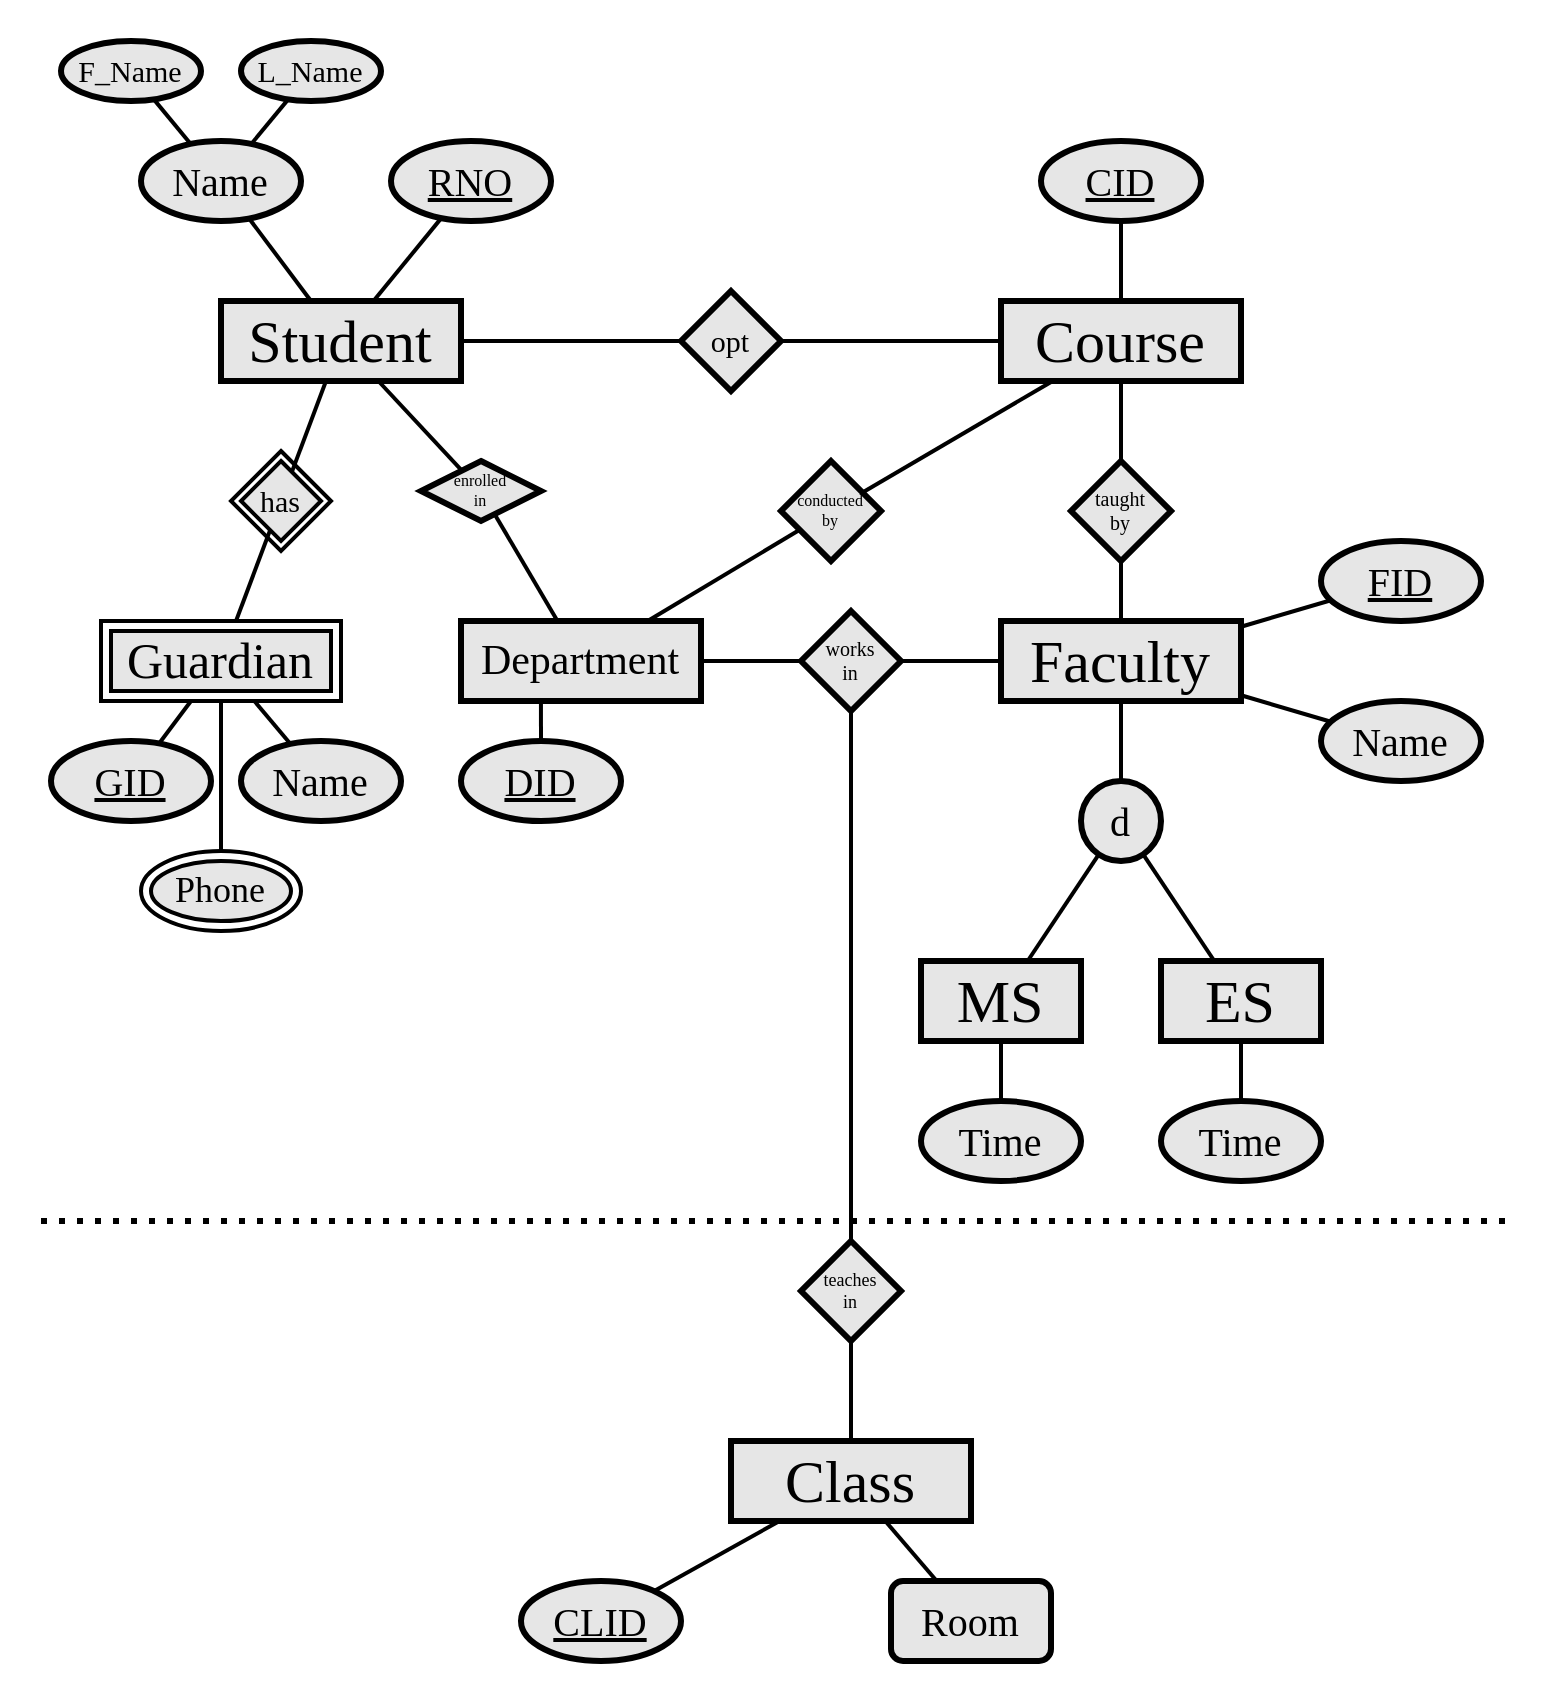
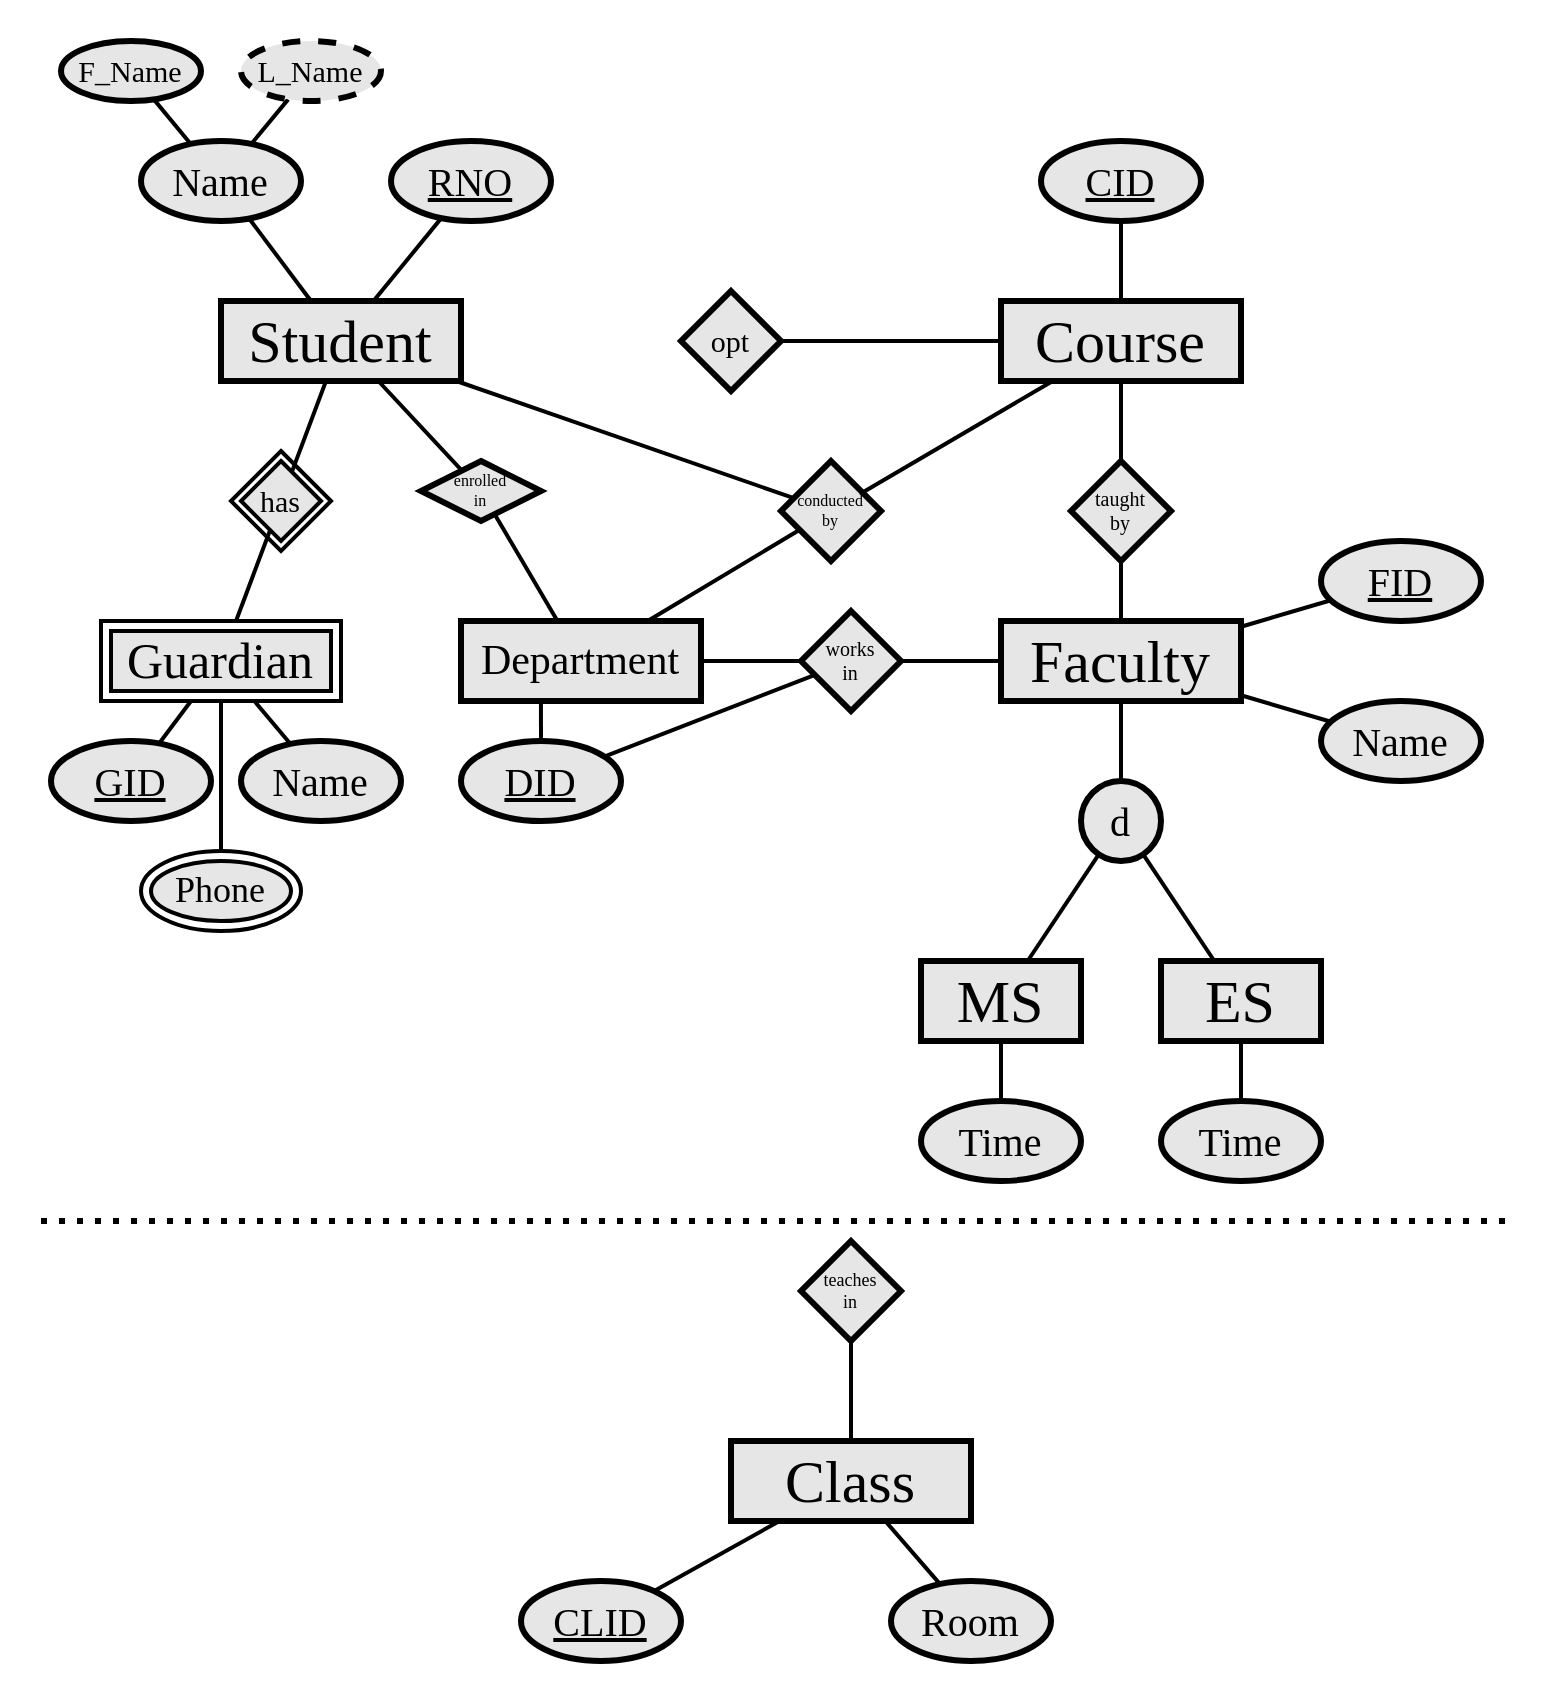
node "L_Name": style solid -> dashed
edge "Student" -- "opt": now "Student" -- "conducted by"
edge "works in" -- "teachesin": now "works in" -- "DID"
node "Room": shape rounded rectangle -> ellipse
